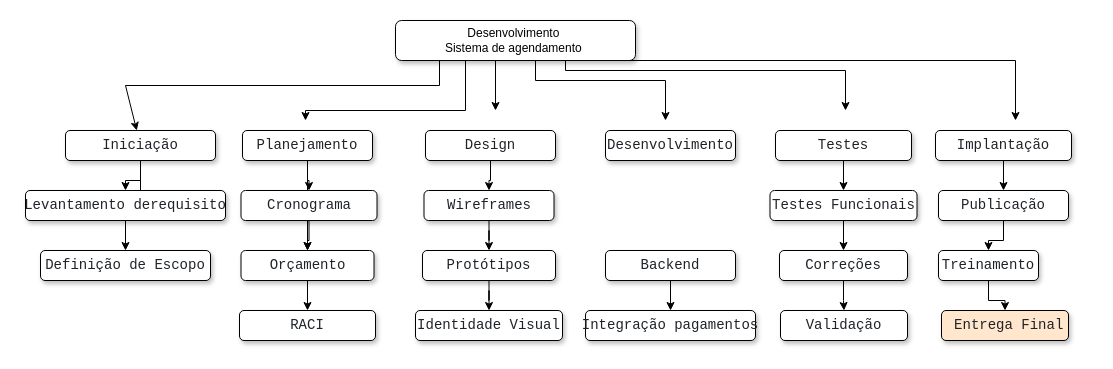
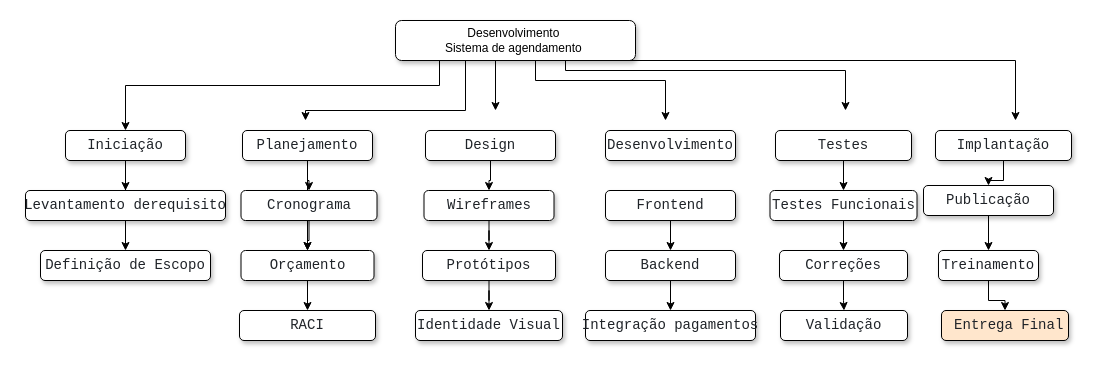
node "Iniciação": size 150x30 -> 120x30
node "Frontend": added
node "Publicação": moved (1004, 206) -> (989, 201)
edge "Frontend" -> "Backend": added
